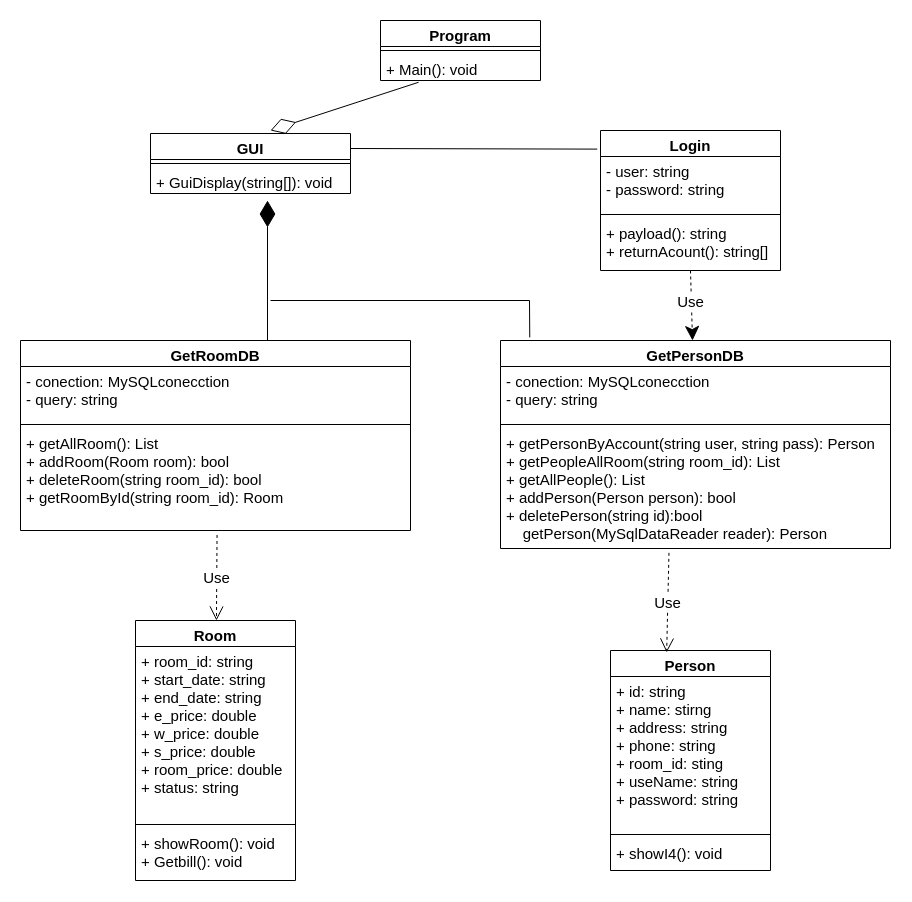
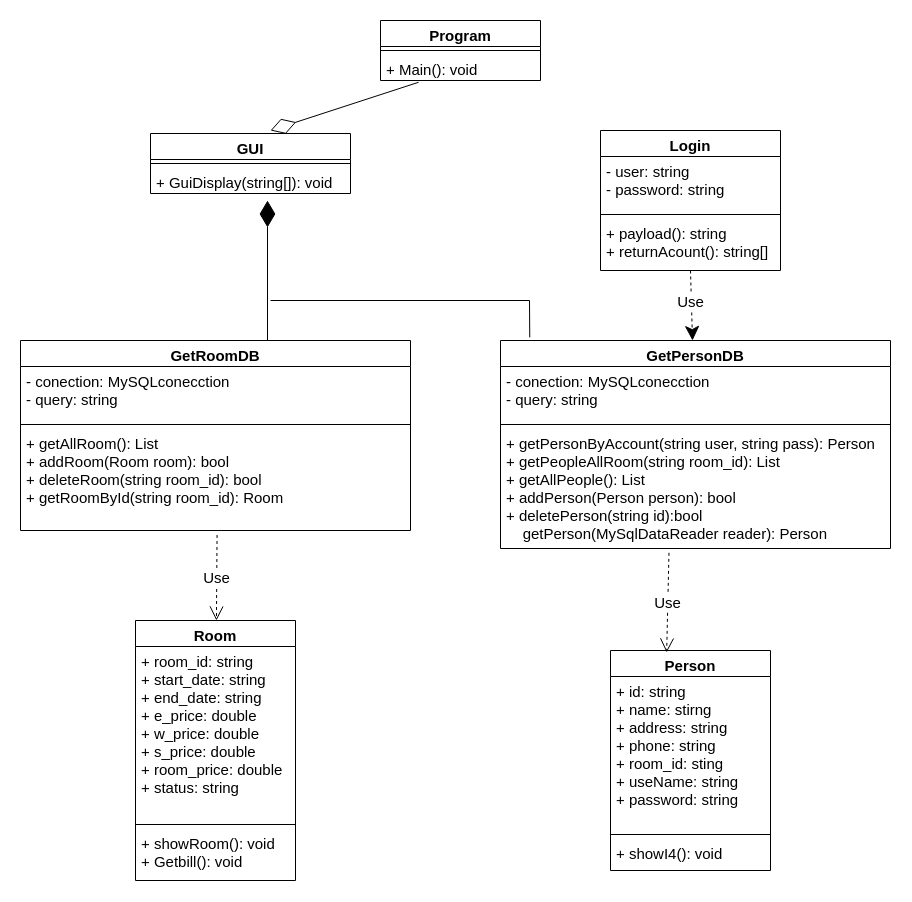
edge "GUI" -- "Login": removed
